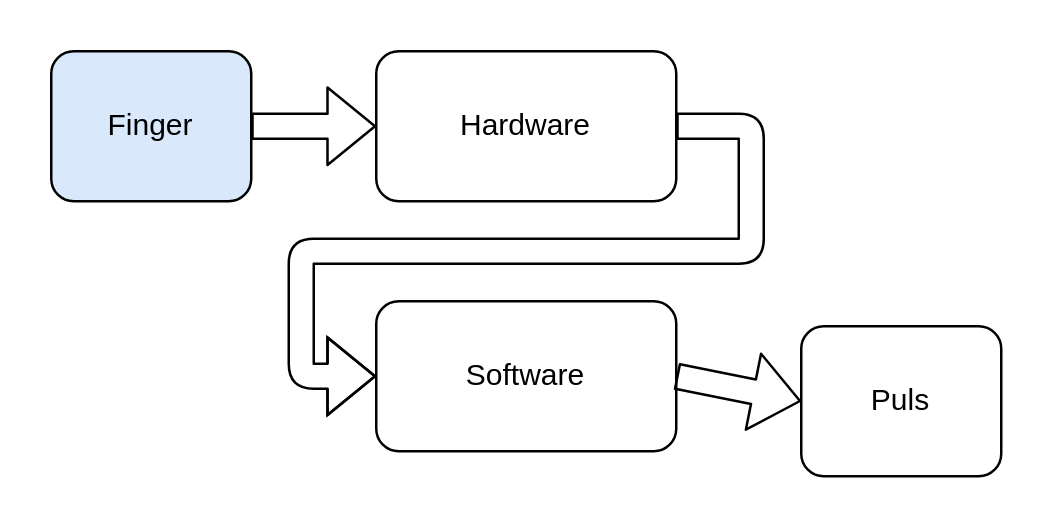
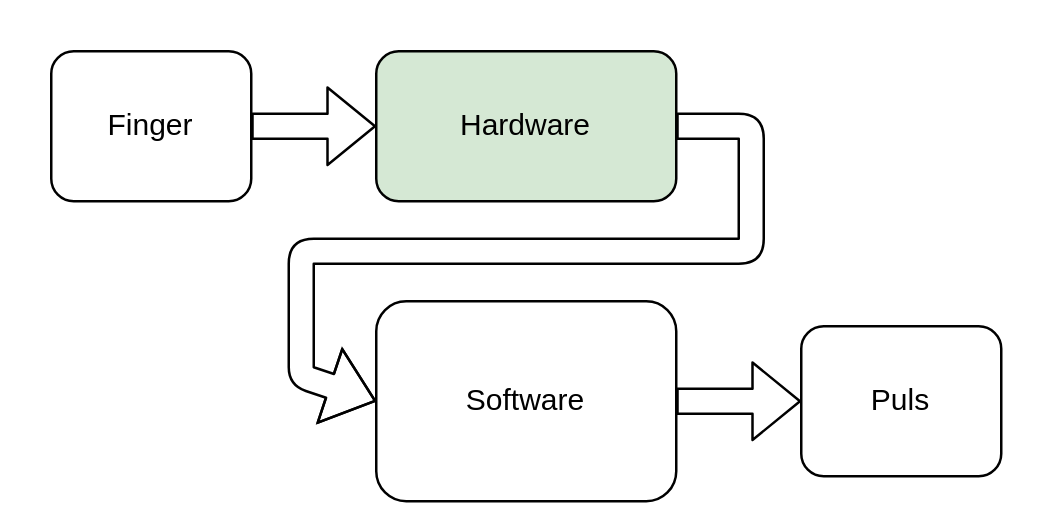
node "Finger": fillcolor #dae8fc -> #ffffff
node "Hardware": fillcolor #ffffff -> #d5e8d4
node "Software": size 300x150 -> 300x200
